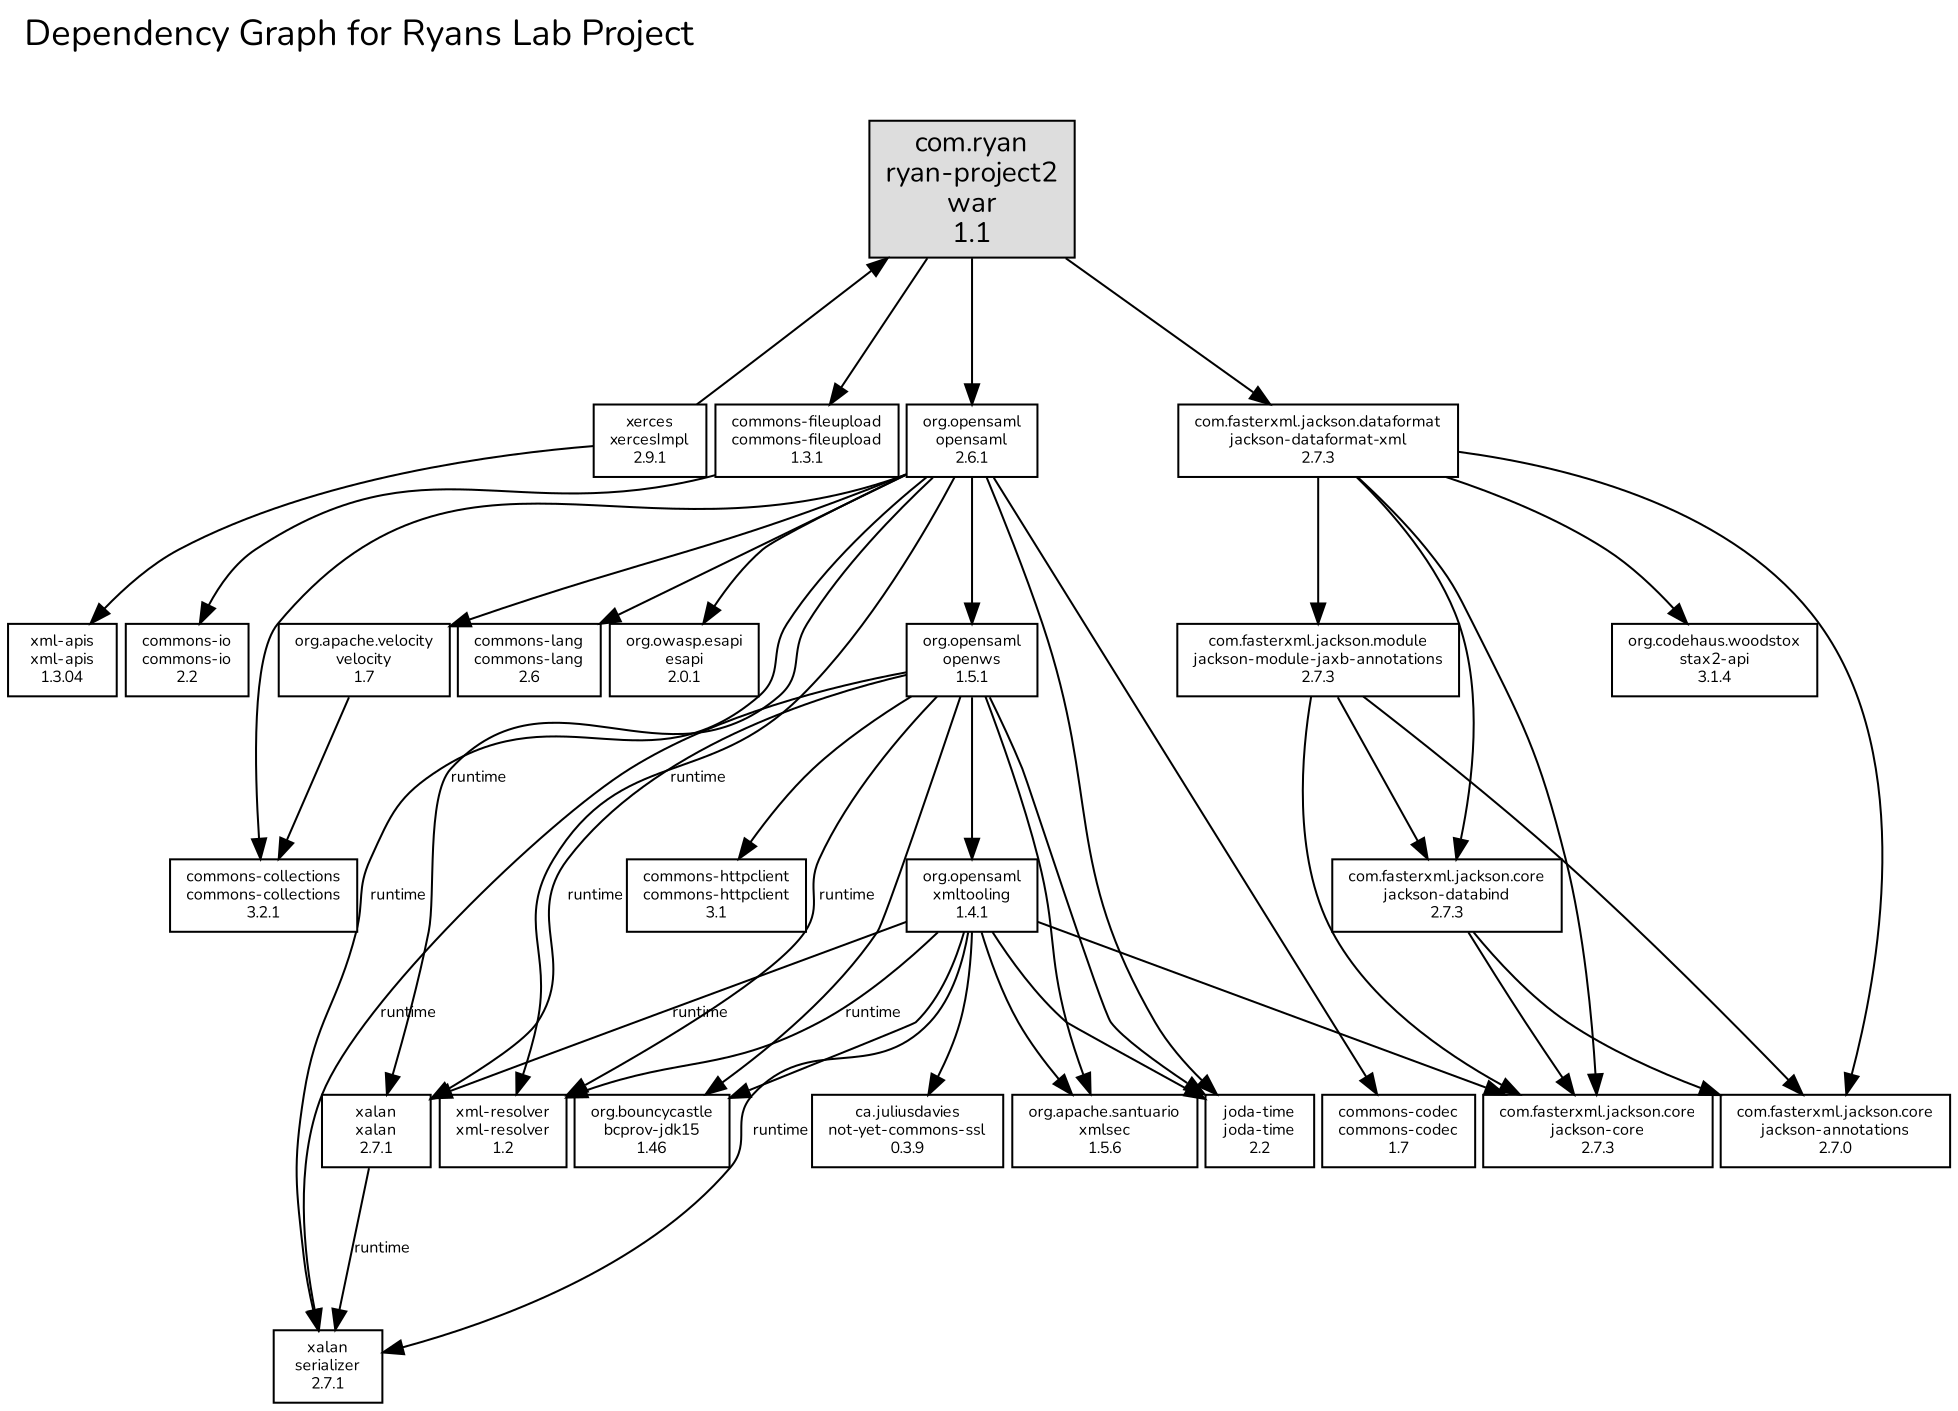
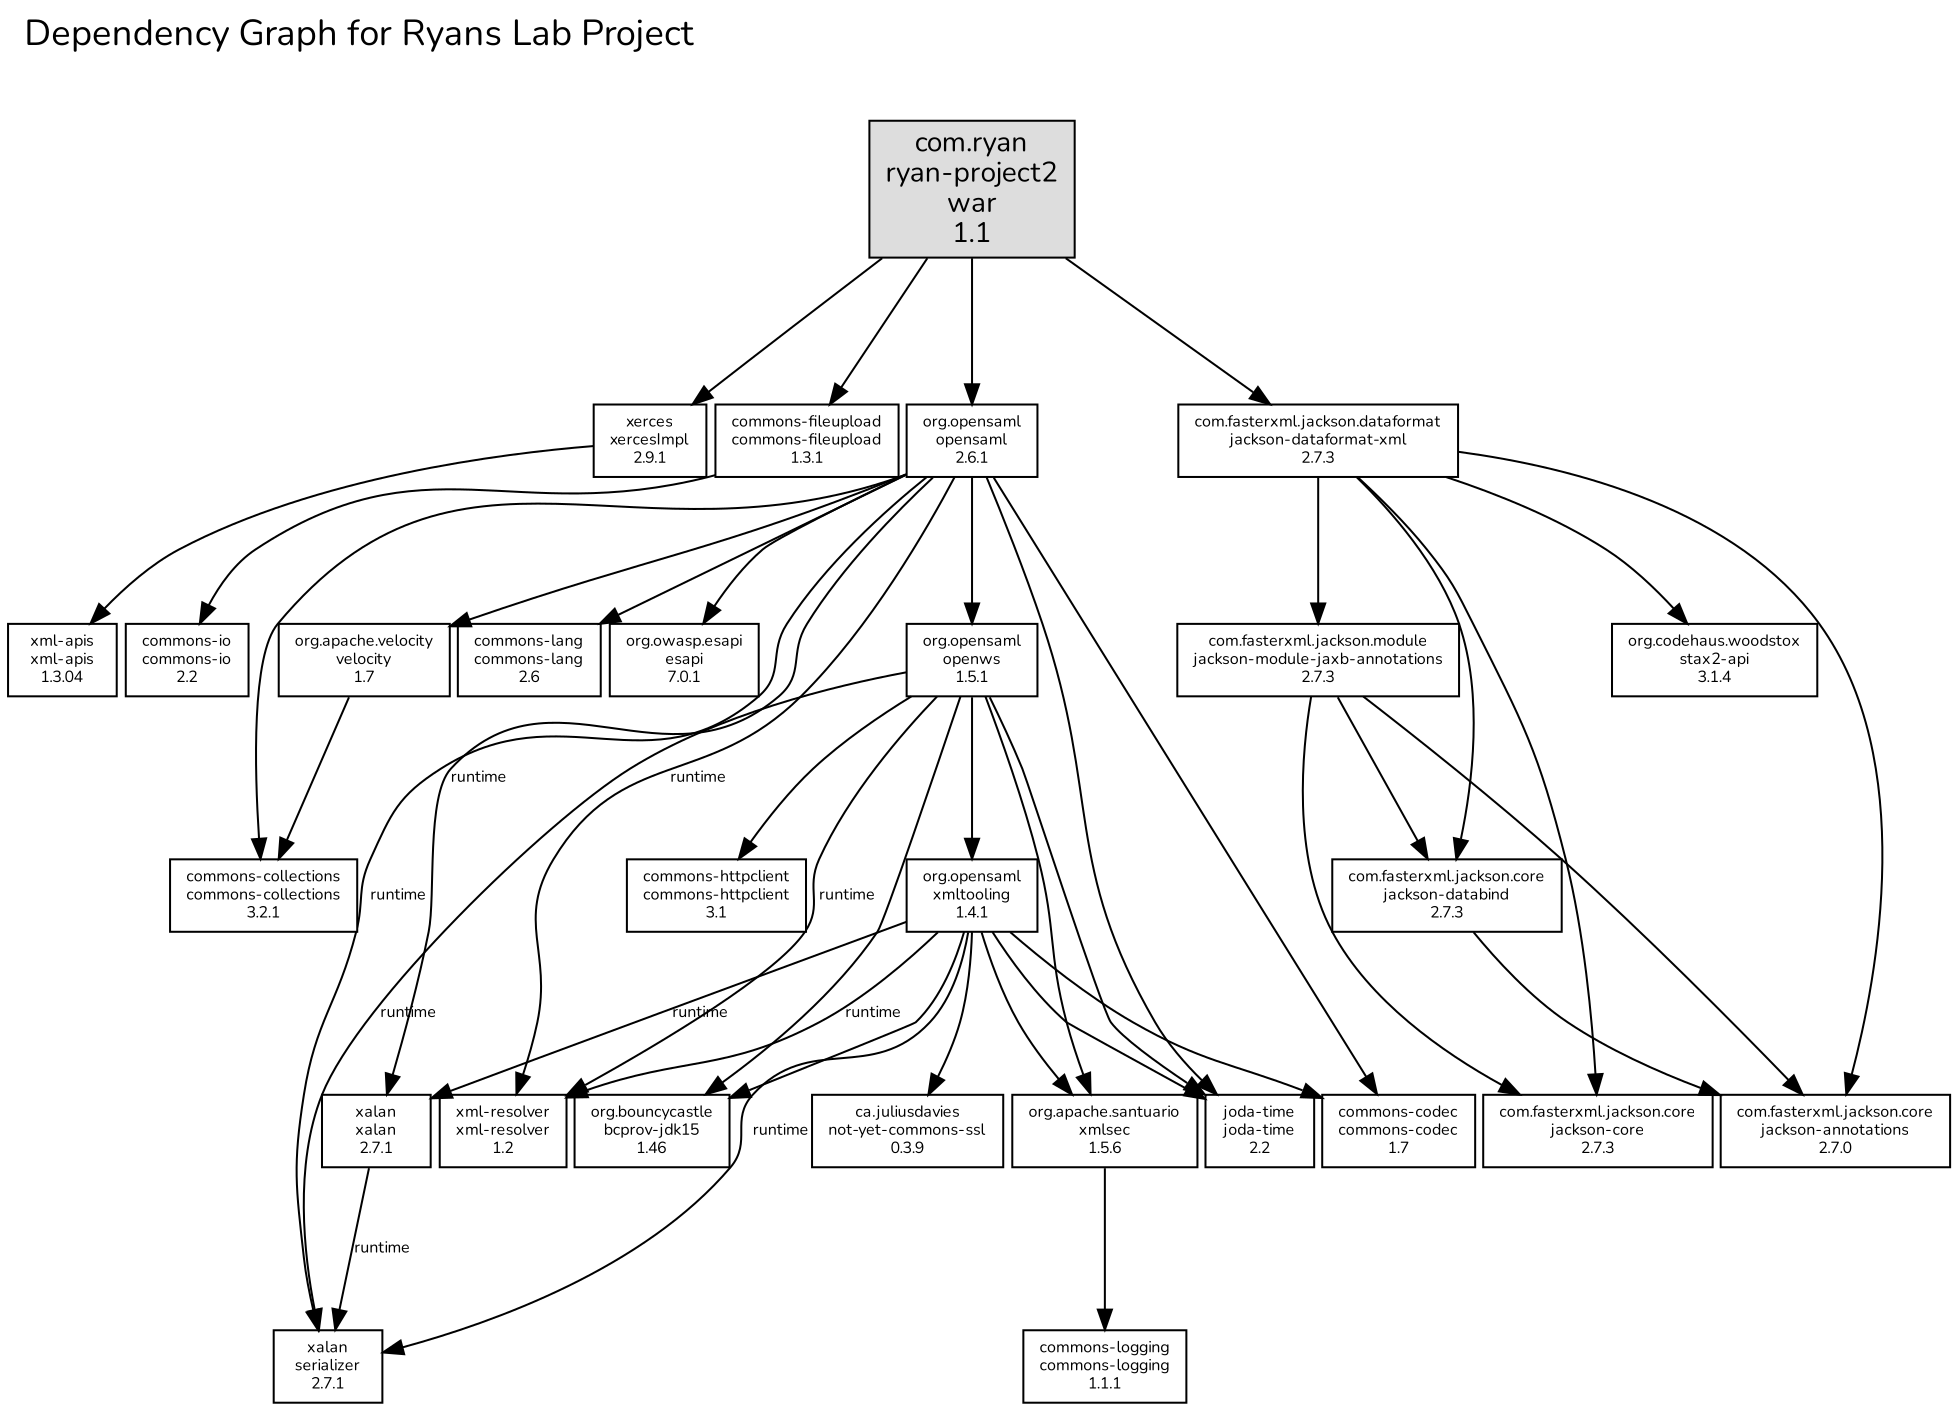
edge "xerces xercesImpl 2.9.1" -> "com.ryan ryan-project2 war 1.1": reversed
node "org.owasp.esapi esapi 2.0.1": label "org.owasp.esapi esapi 2.0.1" -> "org.owasp.esapi esapi 7.0.1"
edge "org.opensaml openws 1.5.1" -> "xalan xalan 2.7.1": removed, label "runtime"
edge "org.opensaml xmltooling 1.4.1" -> "com.fasterxml.jackson.core jackson-core 2.7.3": now "org.opensaml xmltooling 1.4.1" -> "commons-codec commons-codec 1.7"
edge "com.fasterxml.jackson.core jackson-databind 2.7.3" -> "com.fasterxml.jackson.core jackson-core 2.7.3": removed
node "commons-logging commons-logging 1.1.1": added
